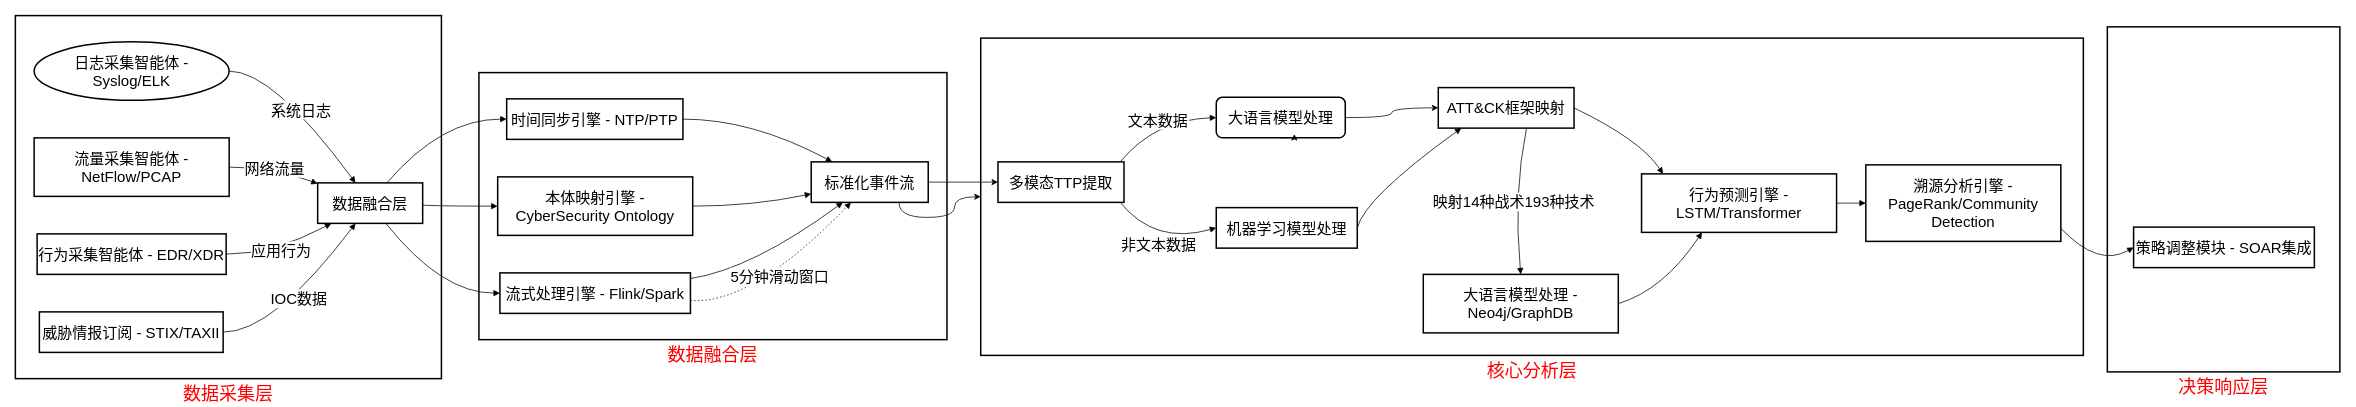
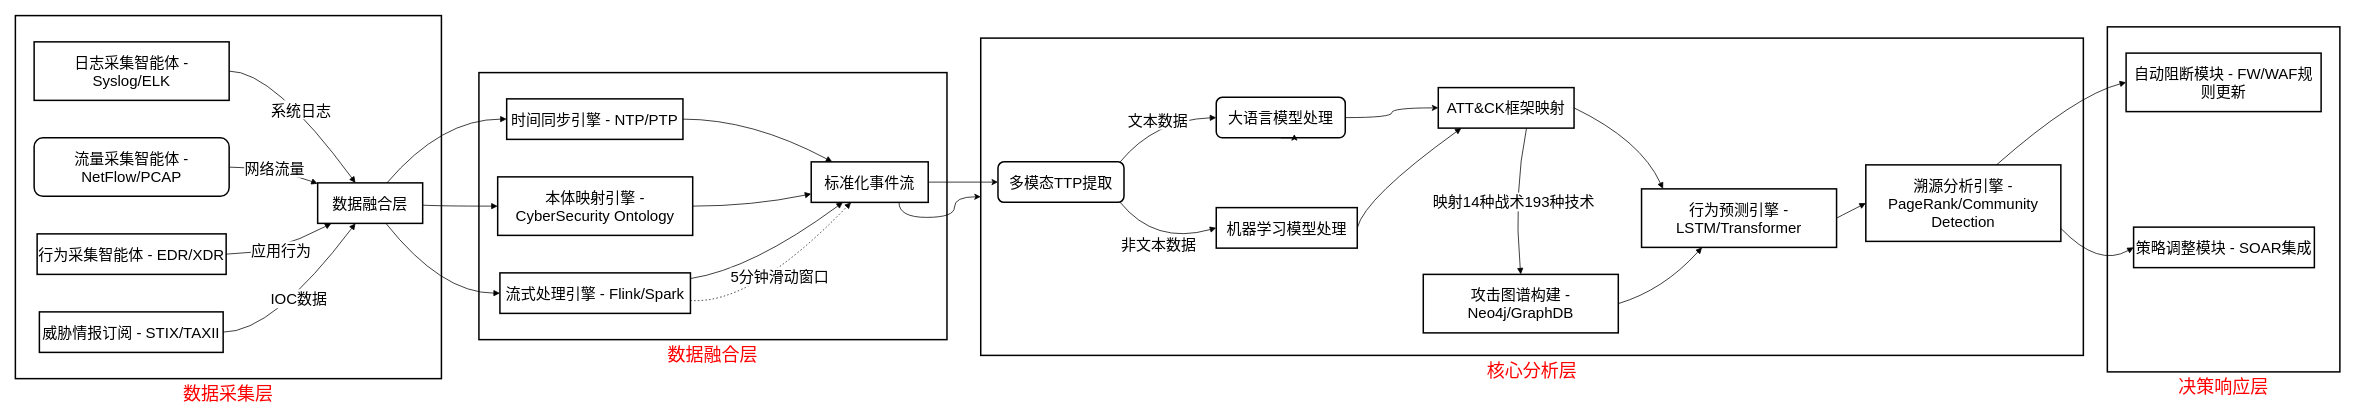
node "日志采集智能体 - Syslog/ELK": shape ellipse -> rectangle
node "自动阻断模块 - FW/WAF规则更新": added
edge "溯源分析引擎 - PageRank/Community Detection" -> "自动阻断模块 - FW/WAF规则更新": added
node "流量采集智能体 - NetFlow/PCAP": shape rectangle -> rounded rectangle
node "多模态TTP提取": shape rectangle -> rounded rectangle
node "行为预测引擎 - LSTM/Transformer": moved (1739, 203) -> (1739, 218)
node "大语言模型处理 - Neo4j/GraphDB": label "大语言模型处理 - Neo4j/GraphDB" -> "攻击图谱构建 - Neo4j/GraphDB"
